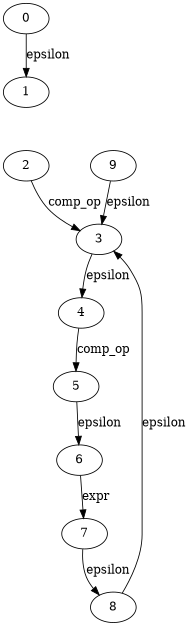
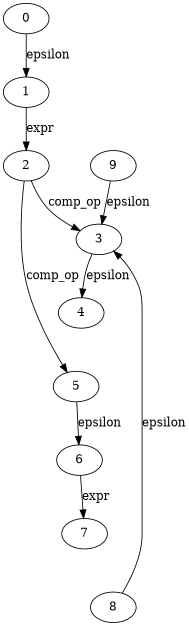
edge "1" -> "2": added, label "expr"
edge "4" -> "5": now "2" -> "5"
edge "7" -> "8": removed, label "epsilon"
